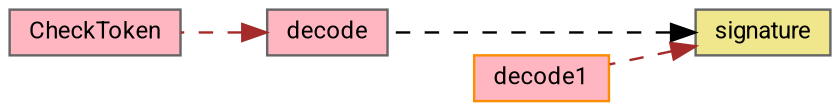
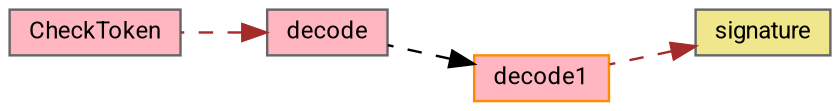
edge "decode" -> "signature": now "decode" -> "decode1"
